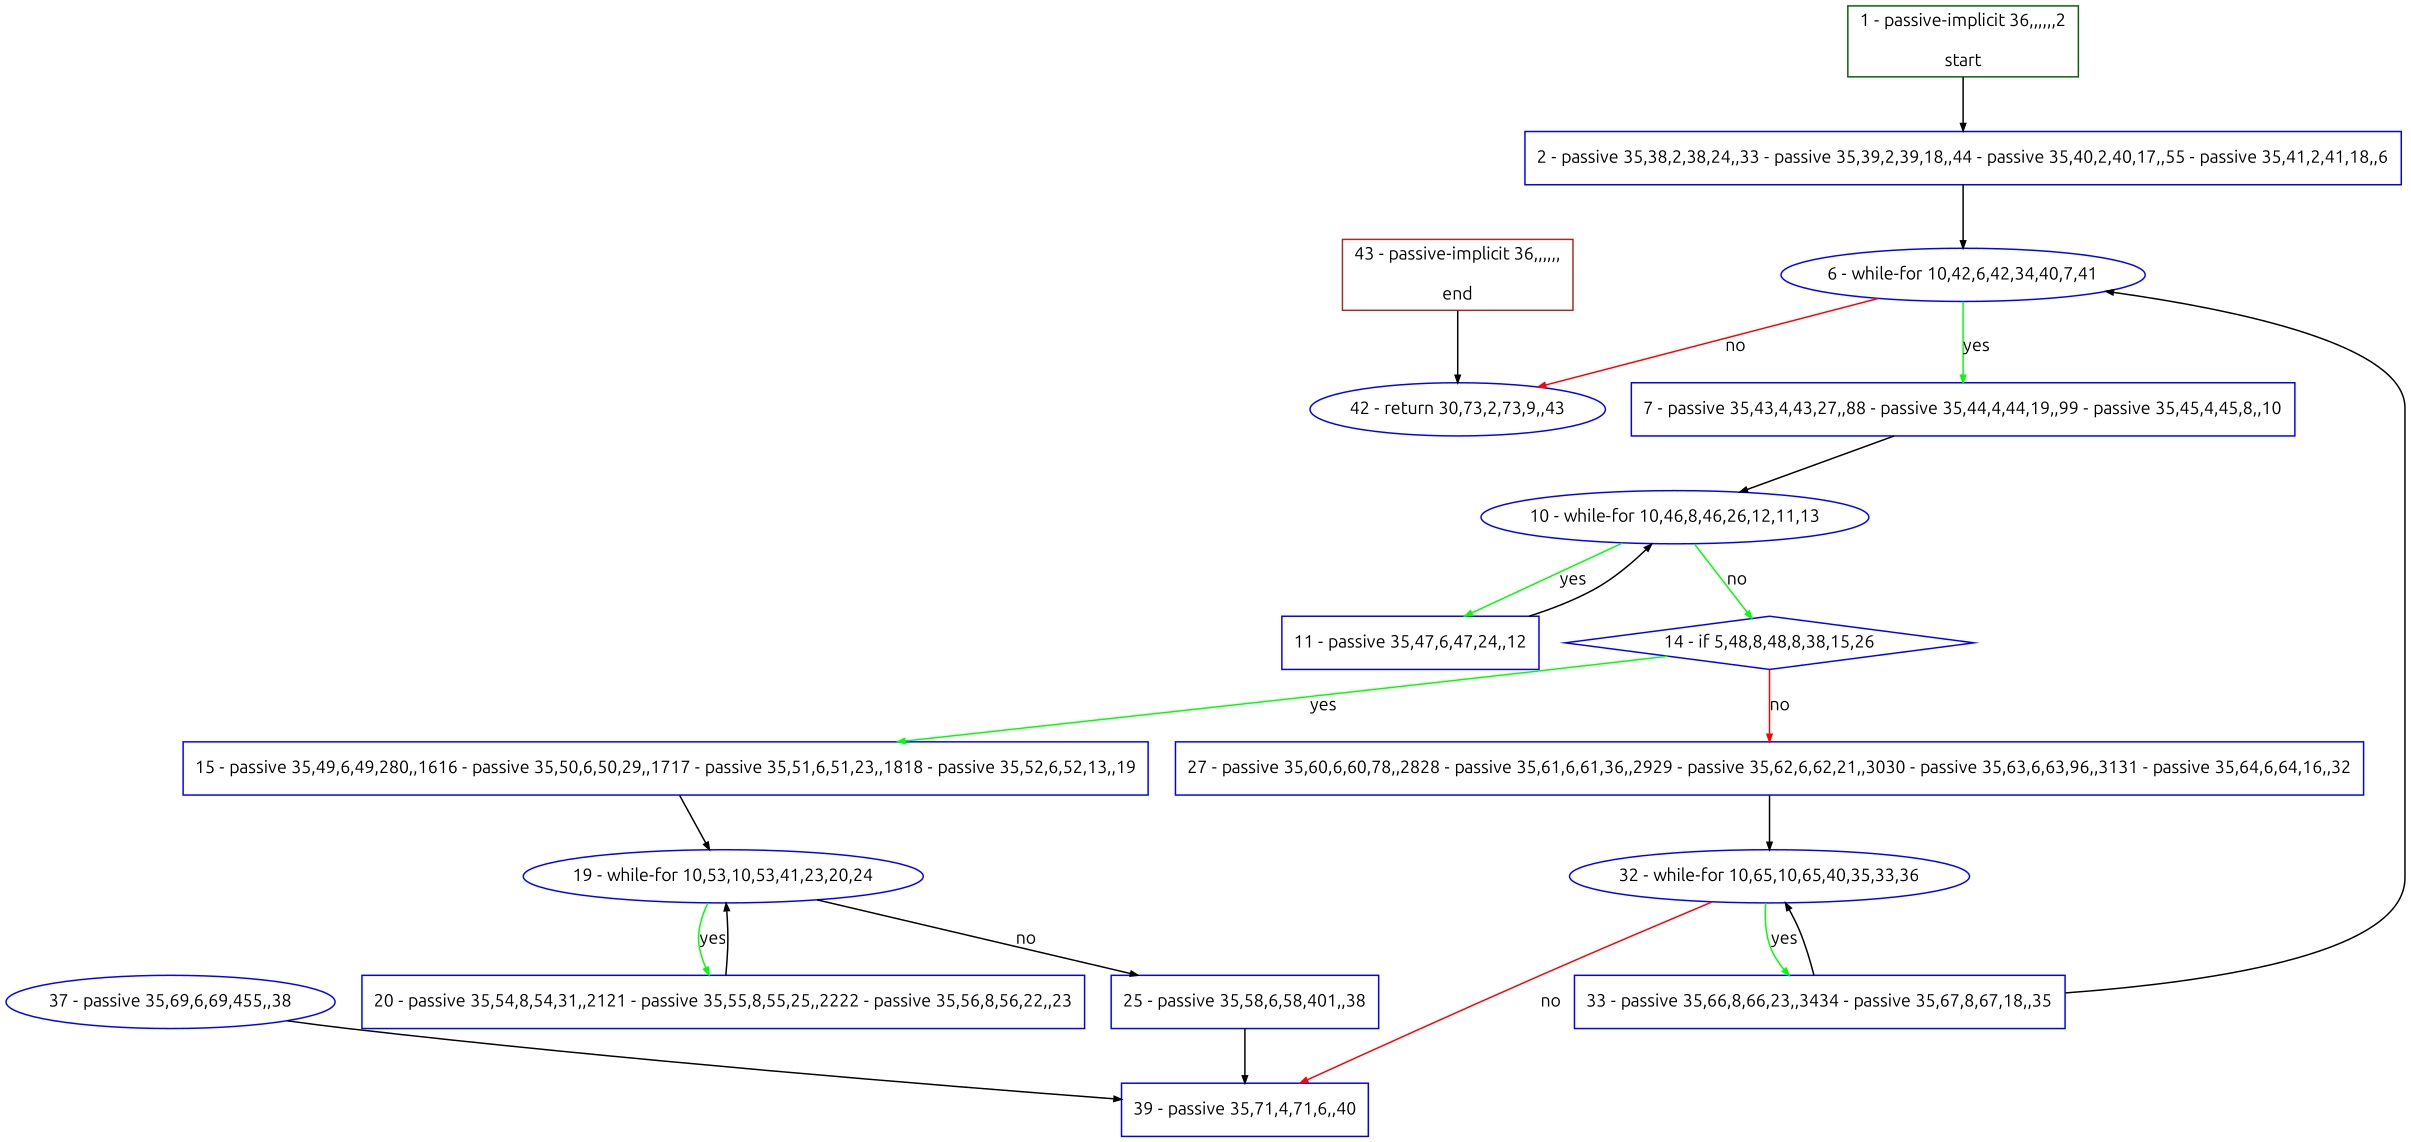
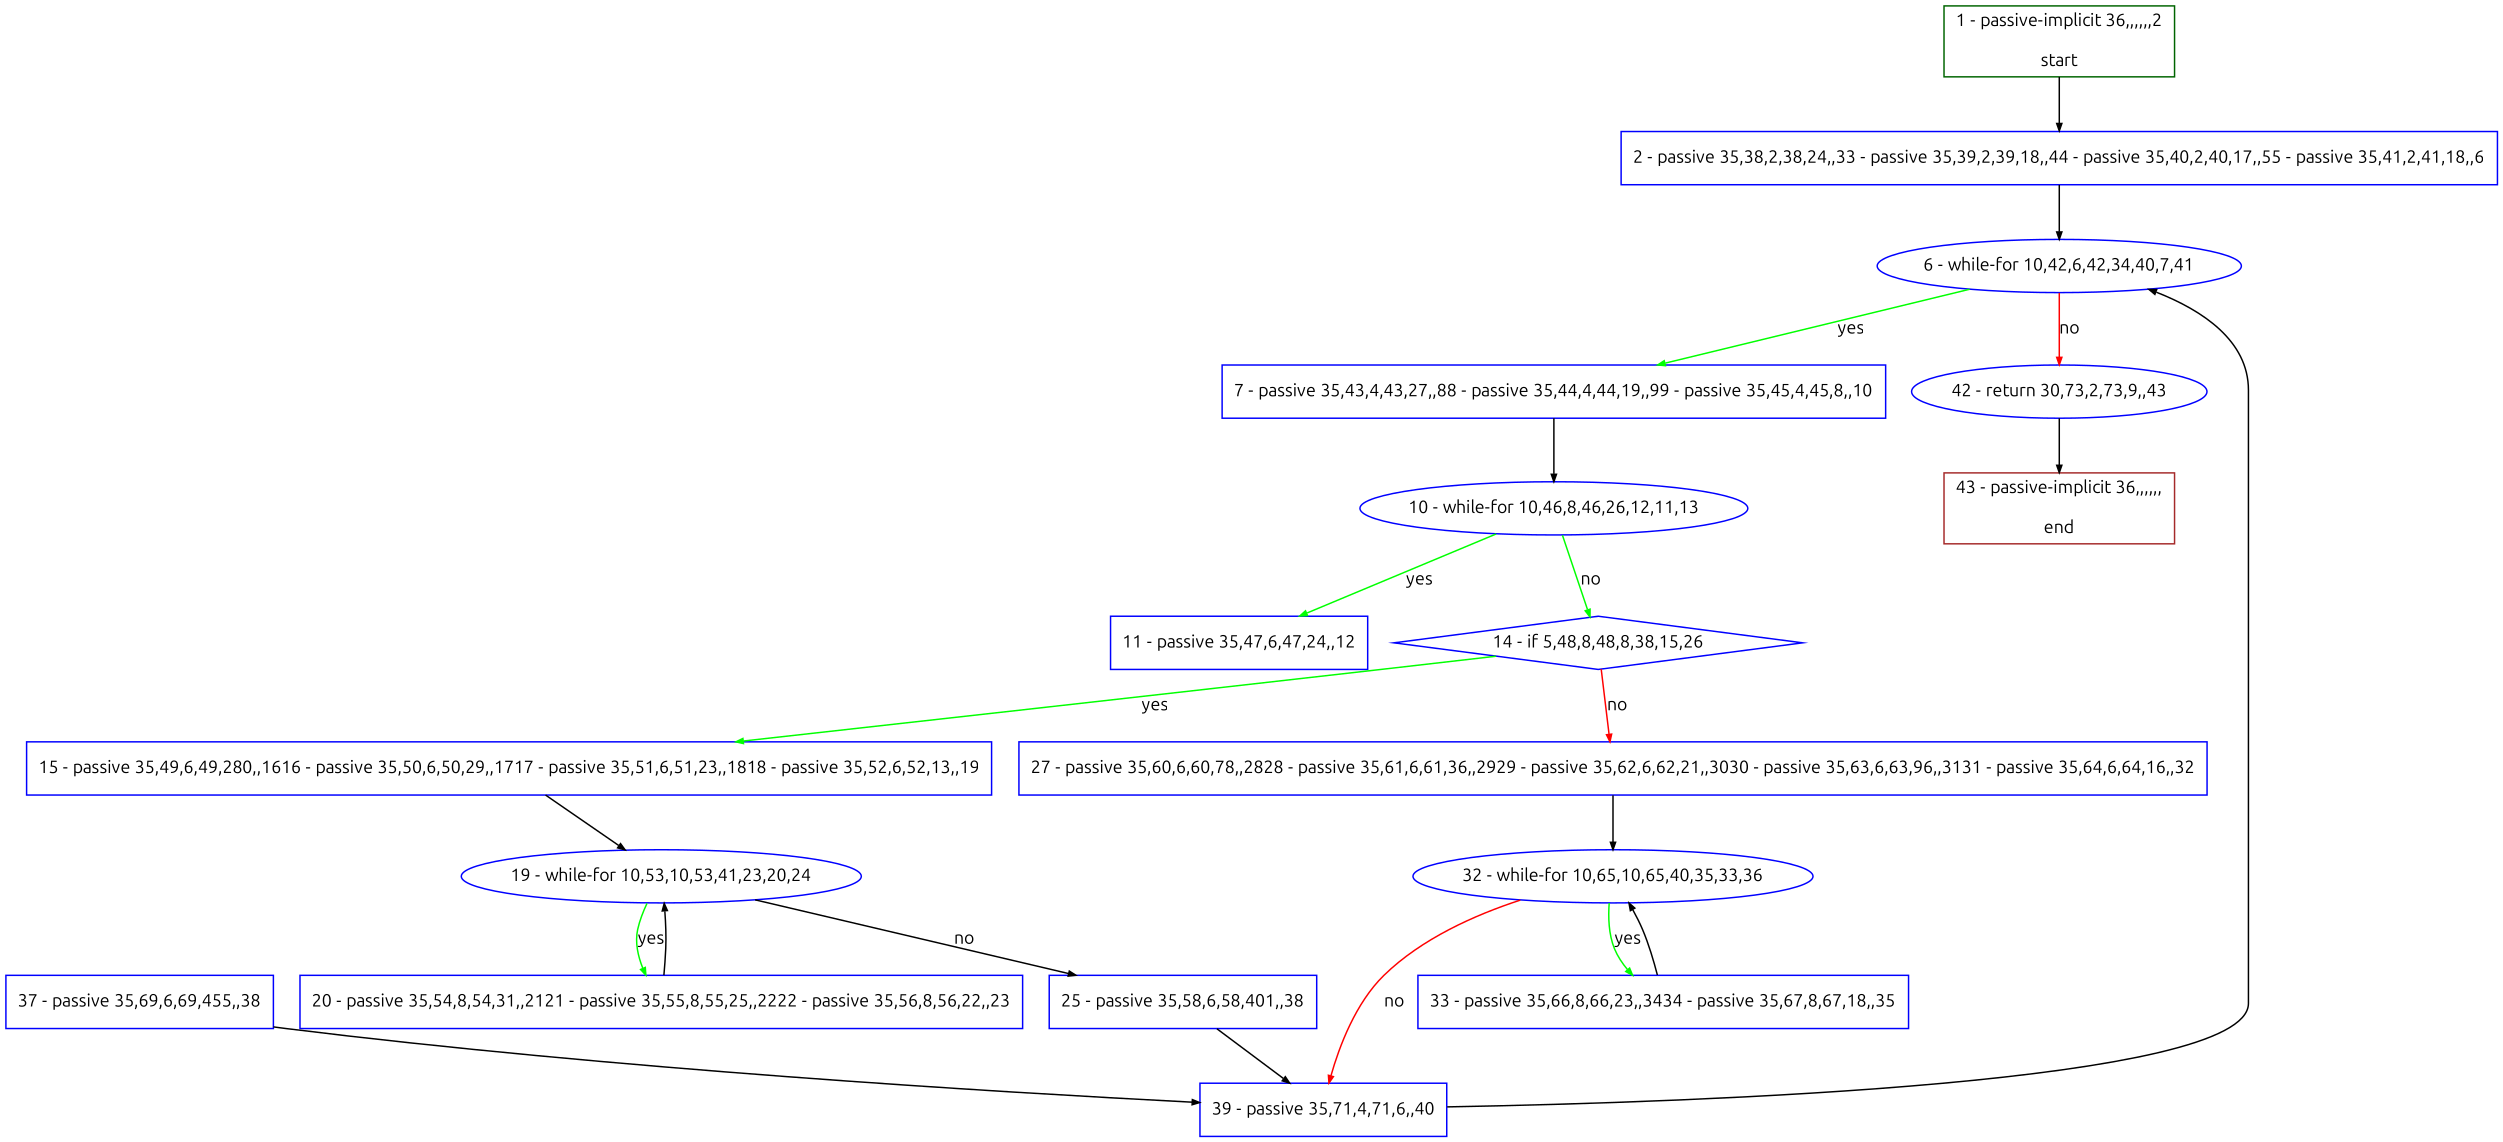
edge "43 - passive-implicit 36,,,,,, end" -> "42 - return 30,73,2,73,9,,43": reversed
edge "11 - passive 35,47,6,47,24,,12" -> "10 - while-for 10,46,8,46,26,12,11,13": removed
edge "33 - passive 35,66,8,66,23,,3434 - passive 35,67,8,67,18,,35" -> "6 - while-for 10,42,6,42,34,40,7,41": now "39 - passive 35,71,4,71,6,,40" -> "6 - while-for 10,42,6,42,34,40,7,41"
node "37 - passive 35,69,6,69,455,,38": shape ellipse -> box
